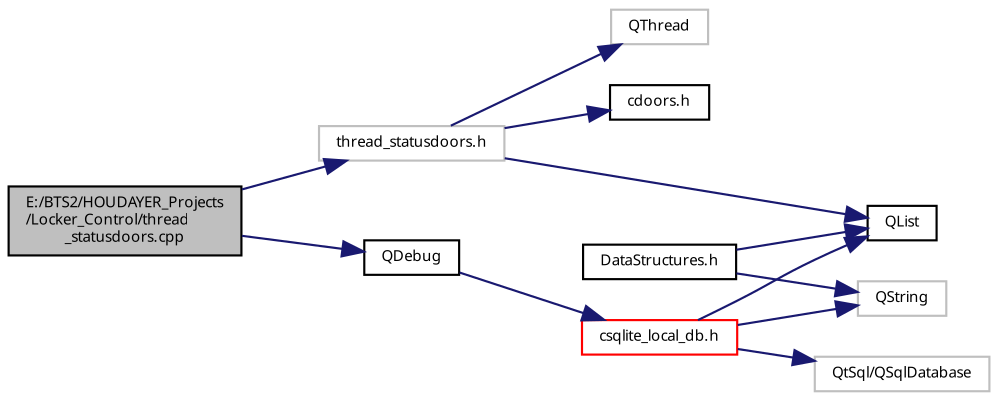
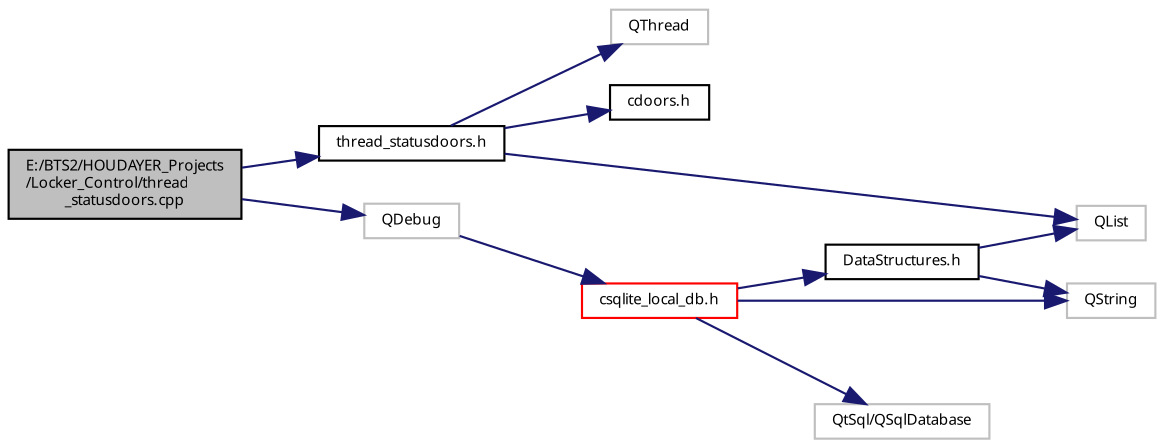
node "thread_statusdoors.h": color grey75 -> black
node "QList": color black -> grey75
node "QDebug": color black -> grey75
edge "csqlite_local_db.h" -> "QList": now "csqlite_local_db.h" -> "DataStructures.h"
